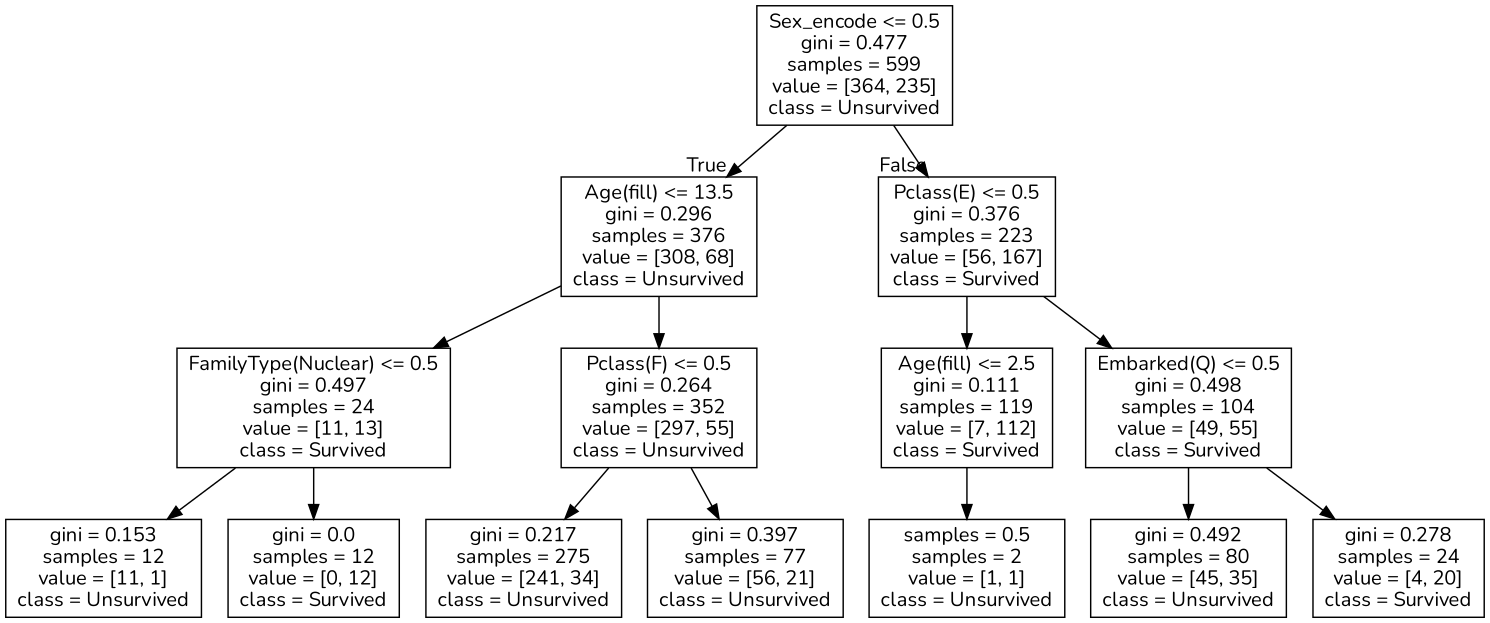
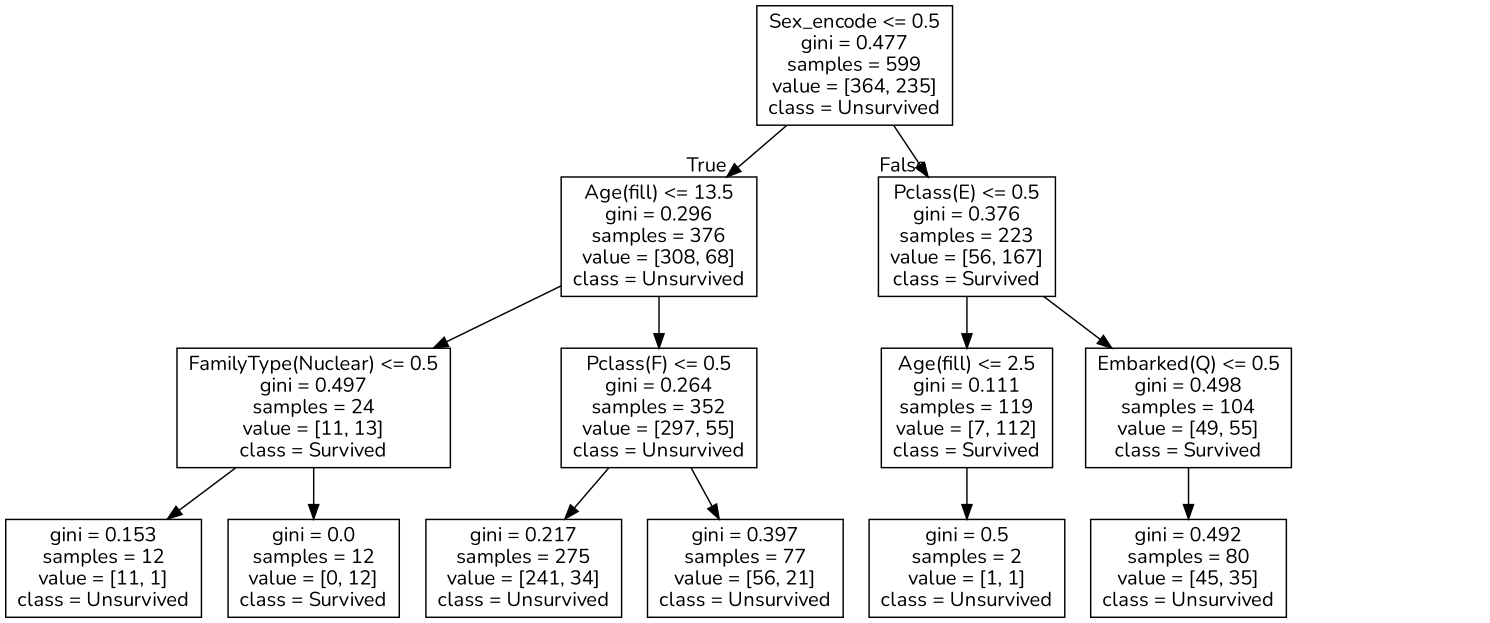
node "samples = 0.5 samples = 2 value = [1, 1] class = Unsurvived": label "samples = 0.5 samples = 2 value = [1, 1] class = Unsurvived" -> "gini = 0.5 samples = 2 value = [1, 1] class = Unsurvived"
node "gini = 0.278 samples = 24 value = [4, 20] class = Survived": removed
